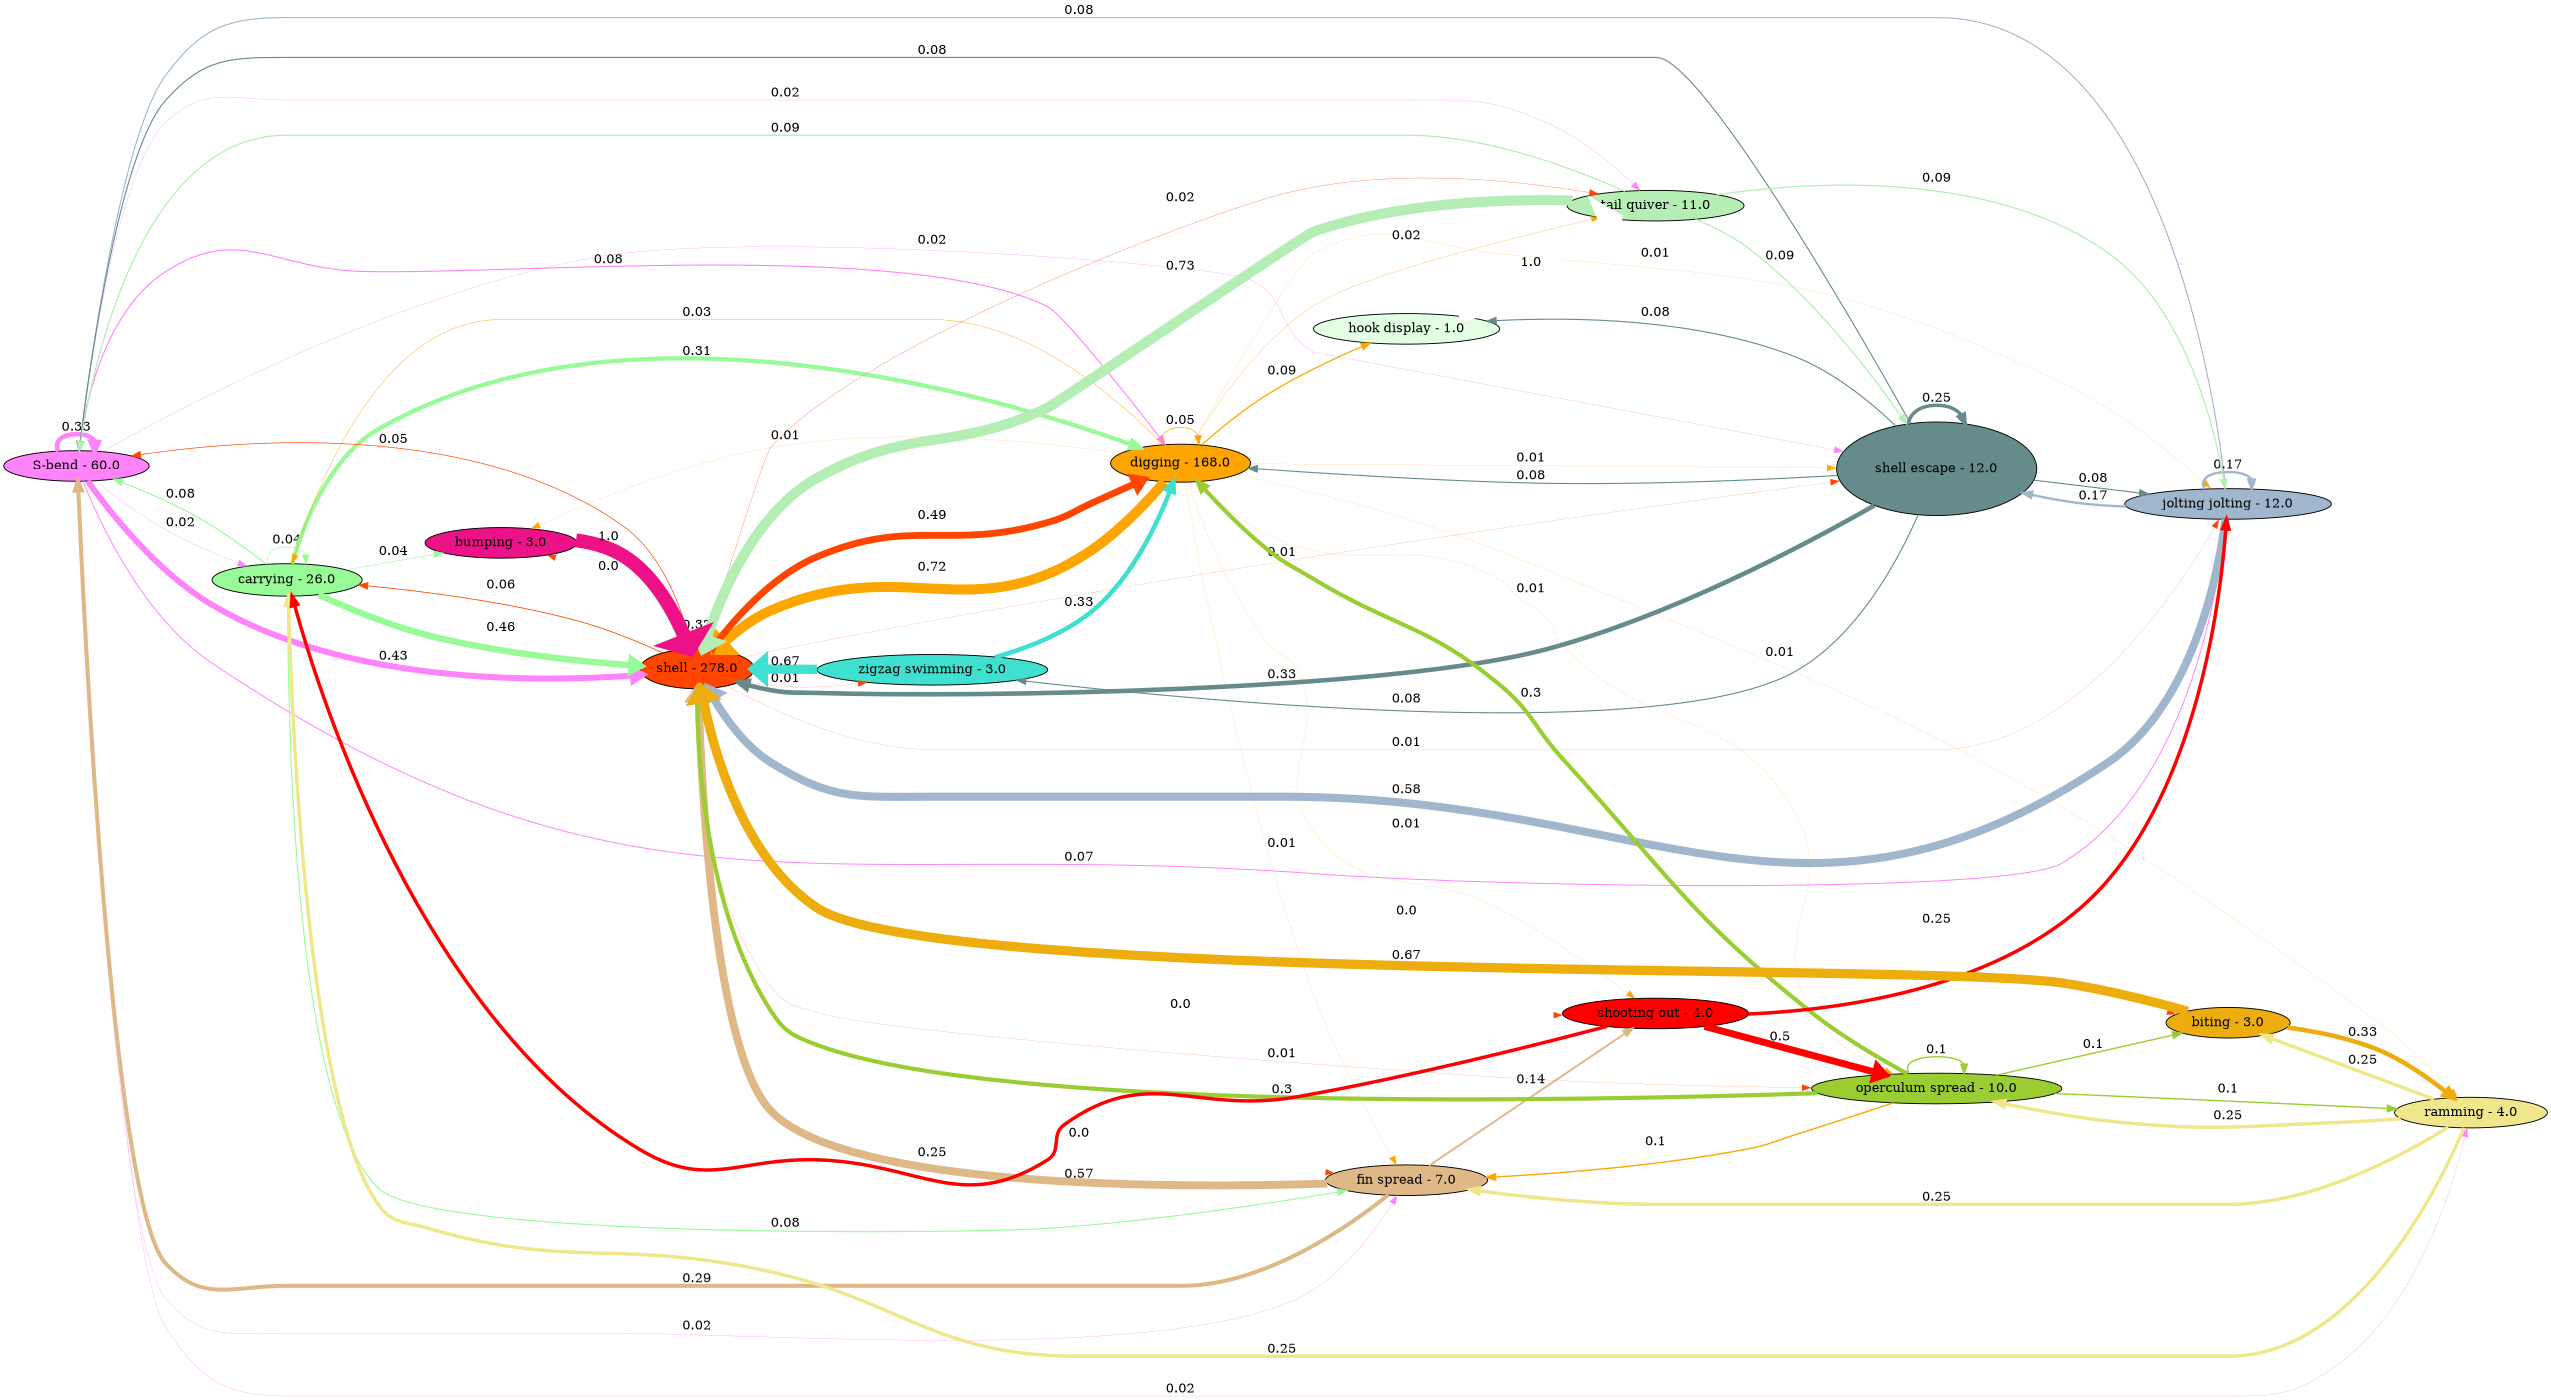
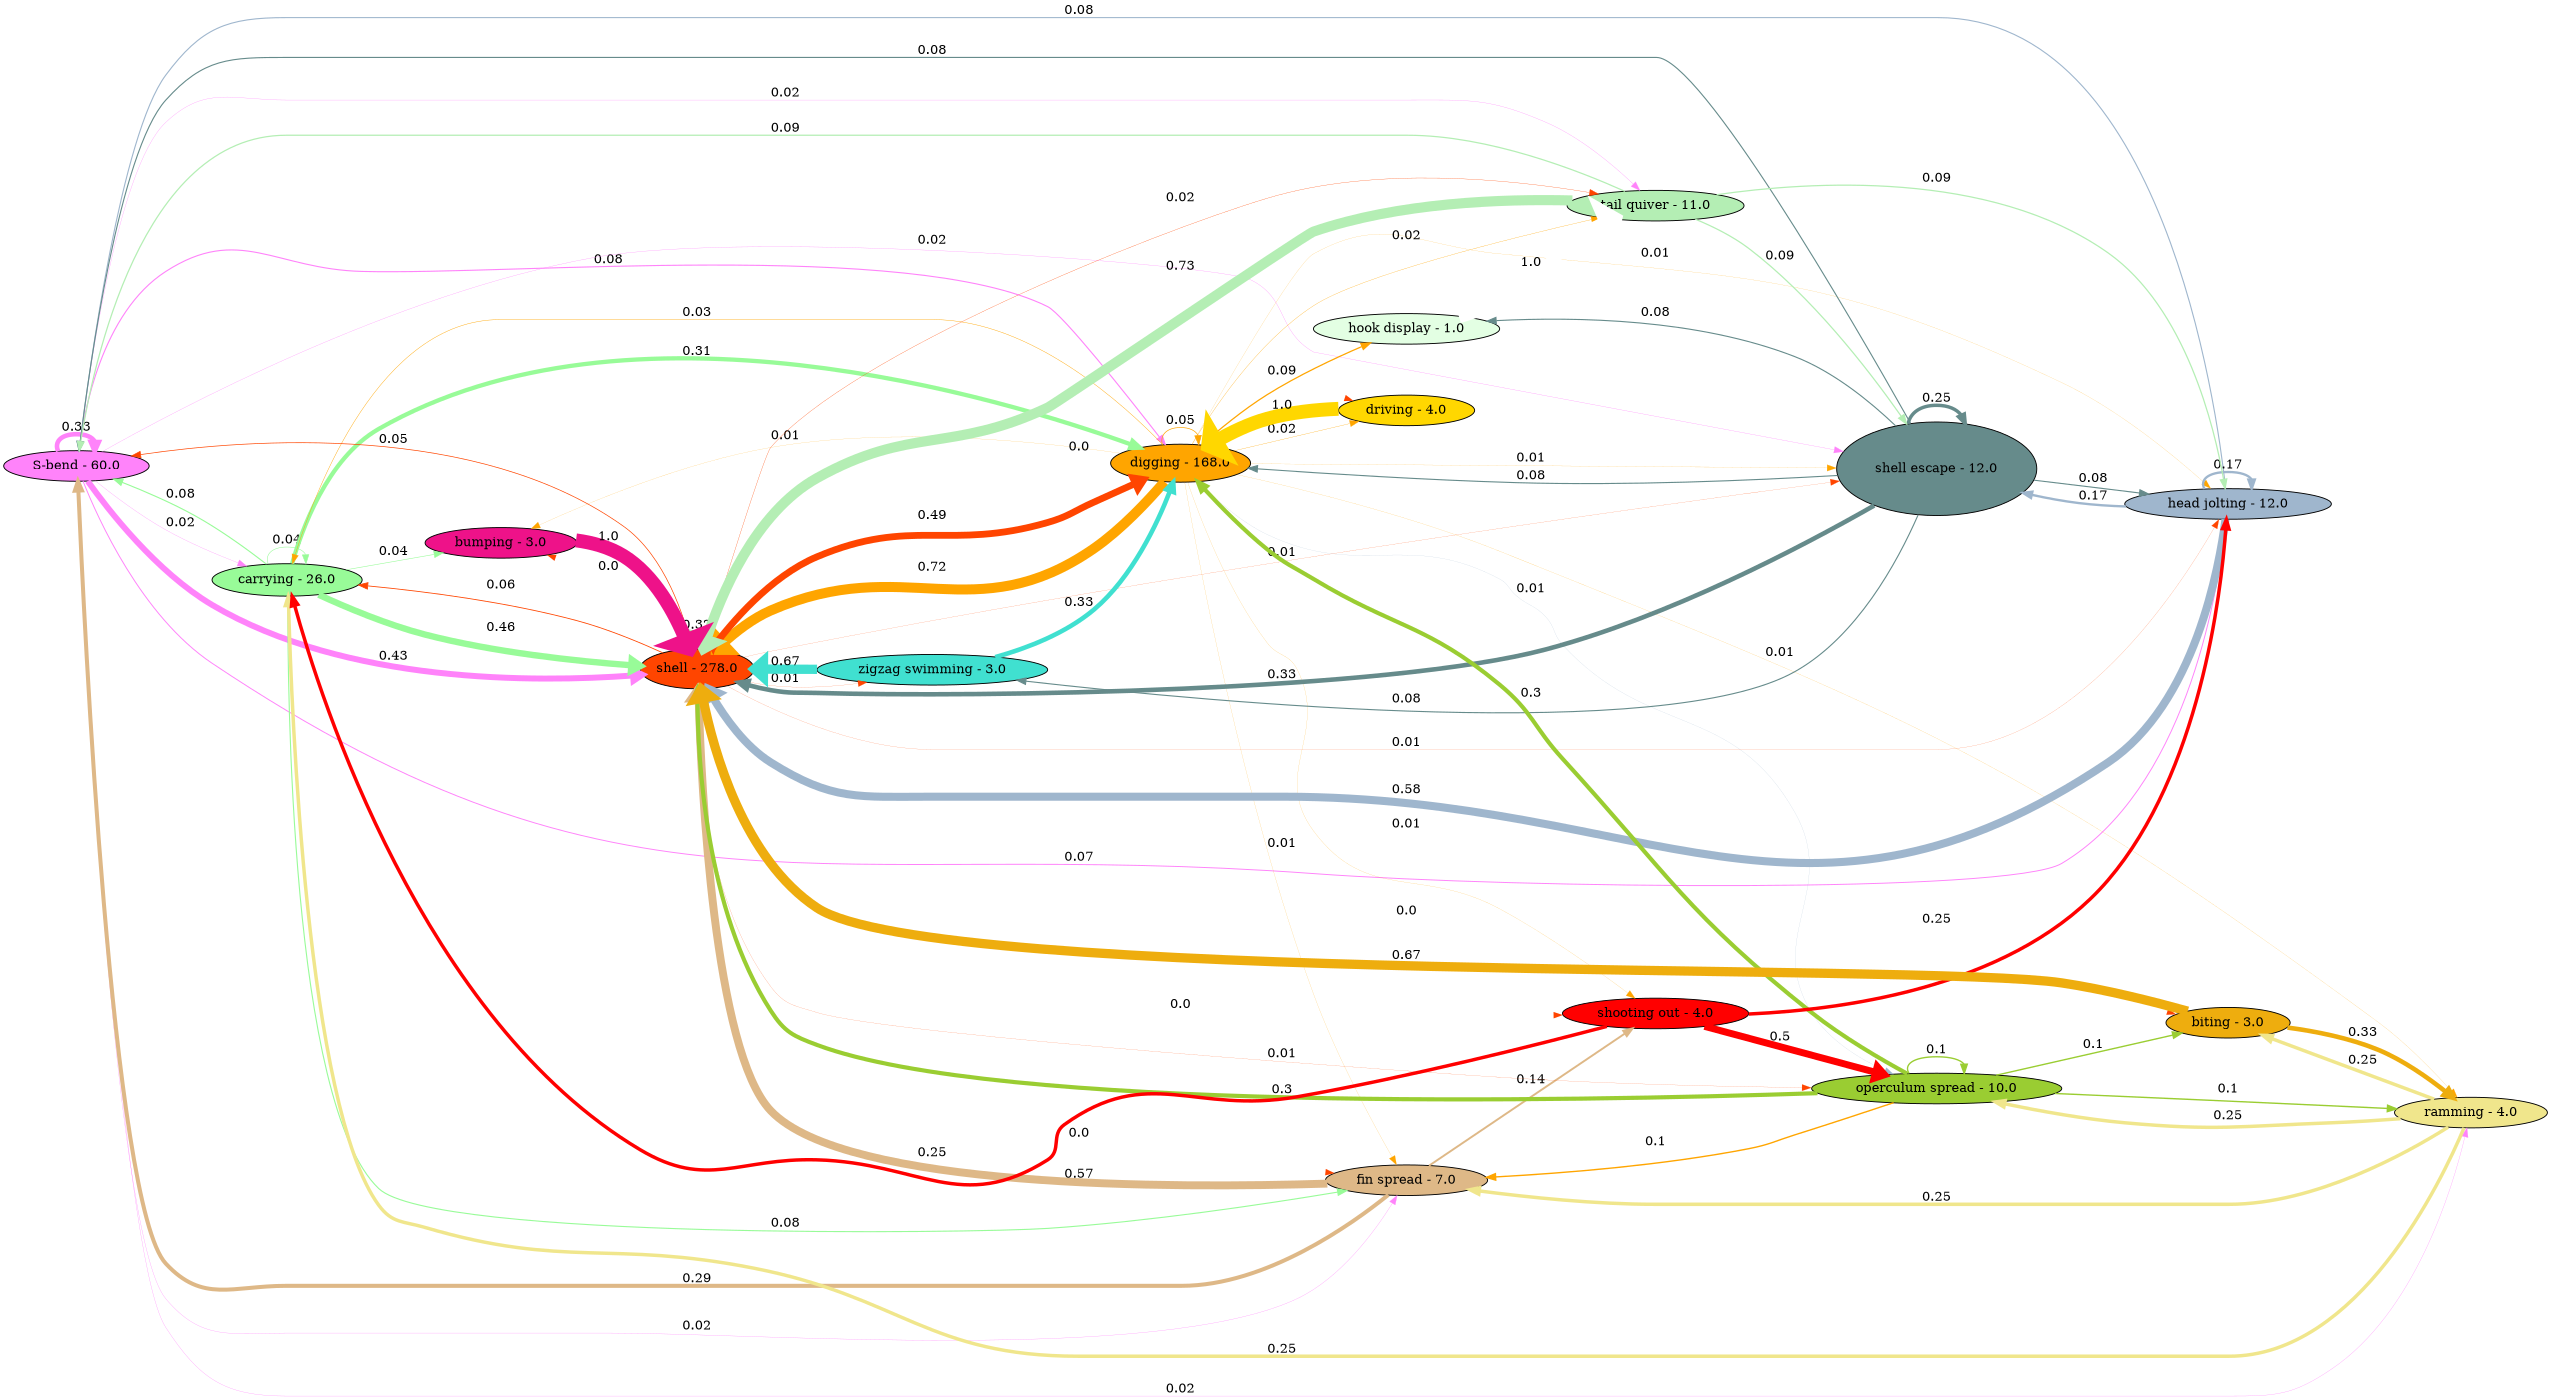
node "driving - 4.0": added
node "jolting jolting - 12.0": label "jolting jolting - 12.0" -> "head jolting - 12.0"
edge "digging - 168.0" -> "operculum spread - 10.0": color orange1 -> slategray3
